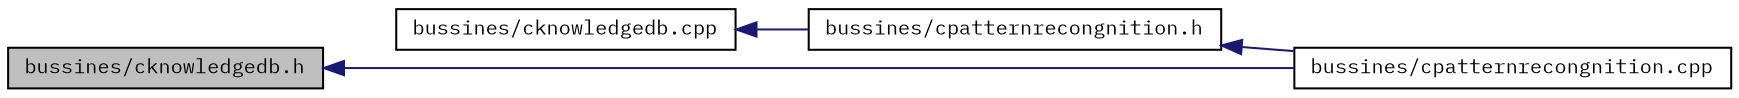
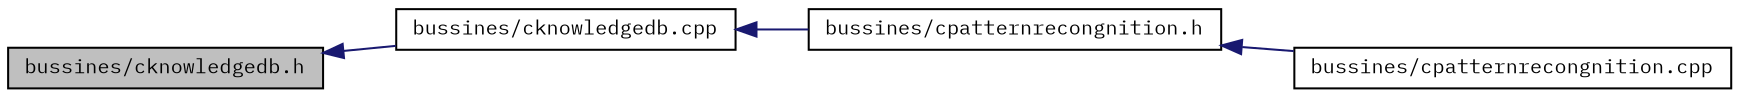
edge "bussines/cpatternrecongnition.cpp" -> "bussines/cknowledgedb.h": now "bussines/cknowledgedb.cpp" -> "bussines/cknowledgedb.h"
